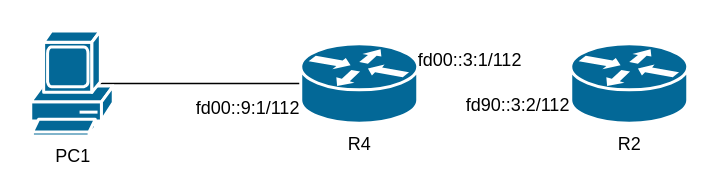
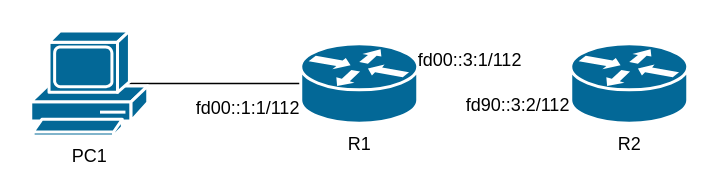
node "PC1": size 83x105 -> 117x105
node "fd00::9:1/112": label "fd00::9:1/112" -> "fd00::1:1/112"
node "R4": label "R4" -> "R1"
